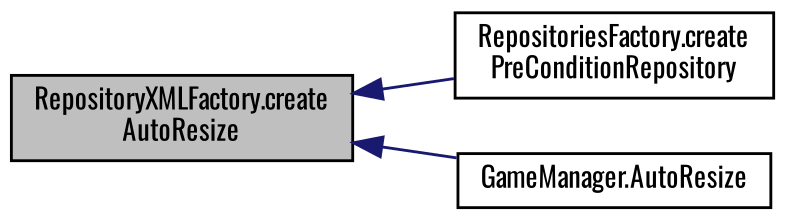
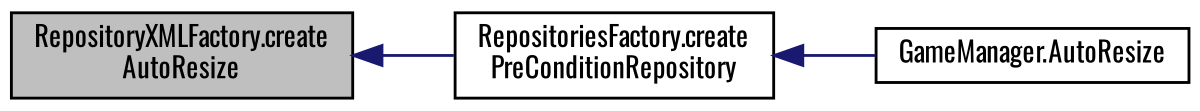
edge "GameManager.AutoResize" -> "RepositoryXMLFactory.create AutoResize": now "GameManager.AutoResize" -> "RepositoriesFactory.create PreConditionRepository"
